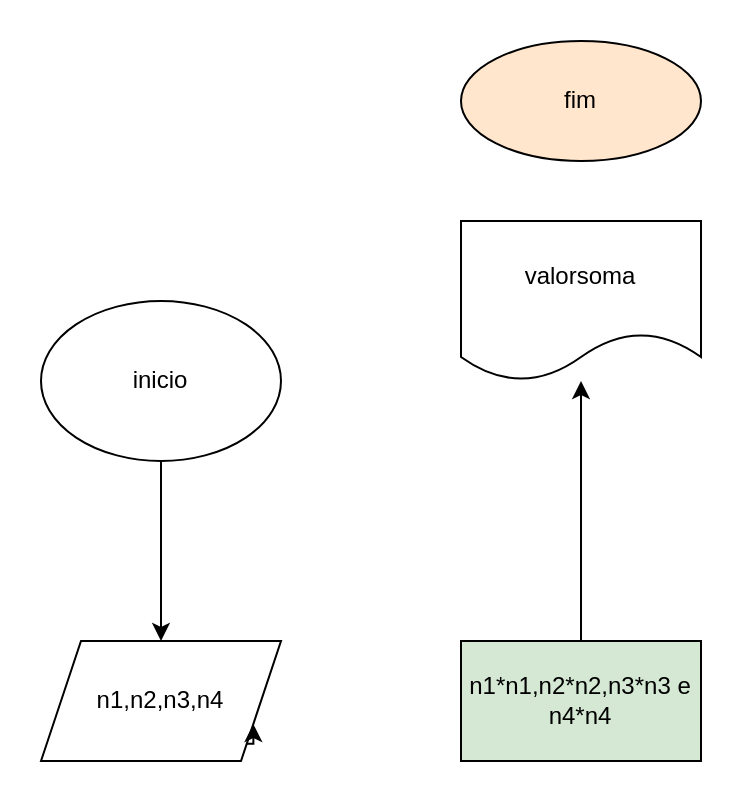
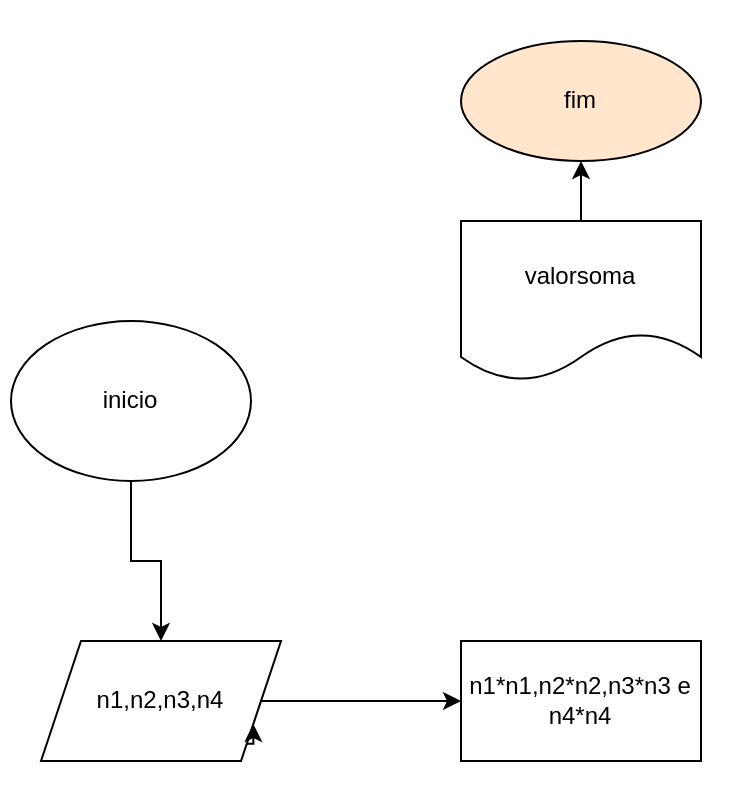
edge "valorsoma" -> "fim": added
node "inicio": moved (161, 381) -> (131, 401)
edge "n1*n1,n2*n2,n3*n3 e n4*n4" -> "valorsoma": removed
edge "n1,n2,n3,n4" -> "n1*n1,n2*n2,n3*n3 e n4*n4": added
node "n1*n1,n2*n2,n3*n3 e n4*n4": fillcolor #d5e8d4 -> #ffffff
